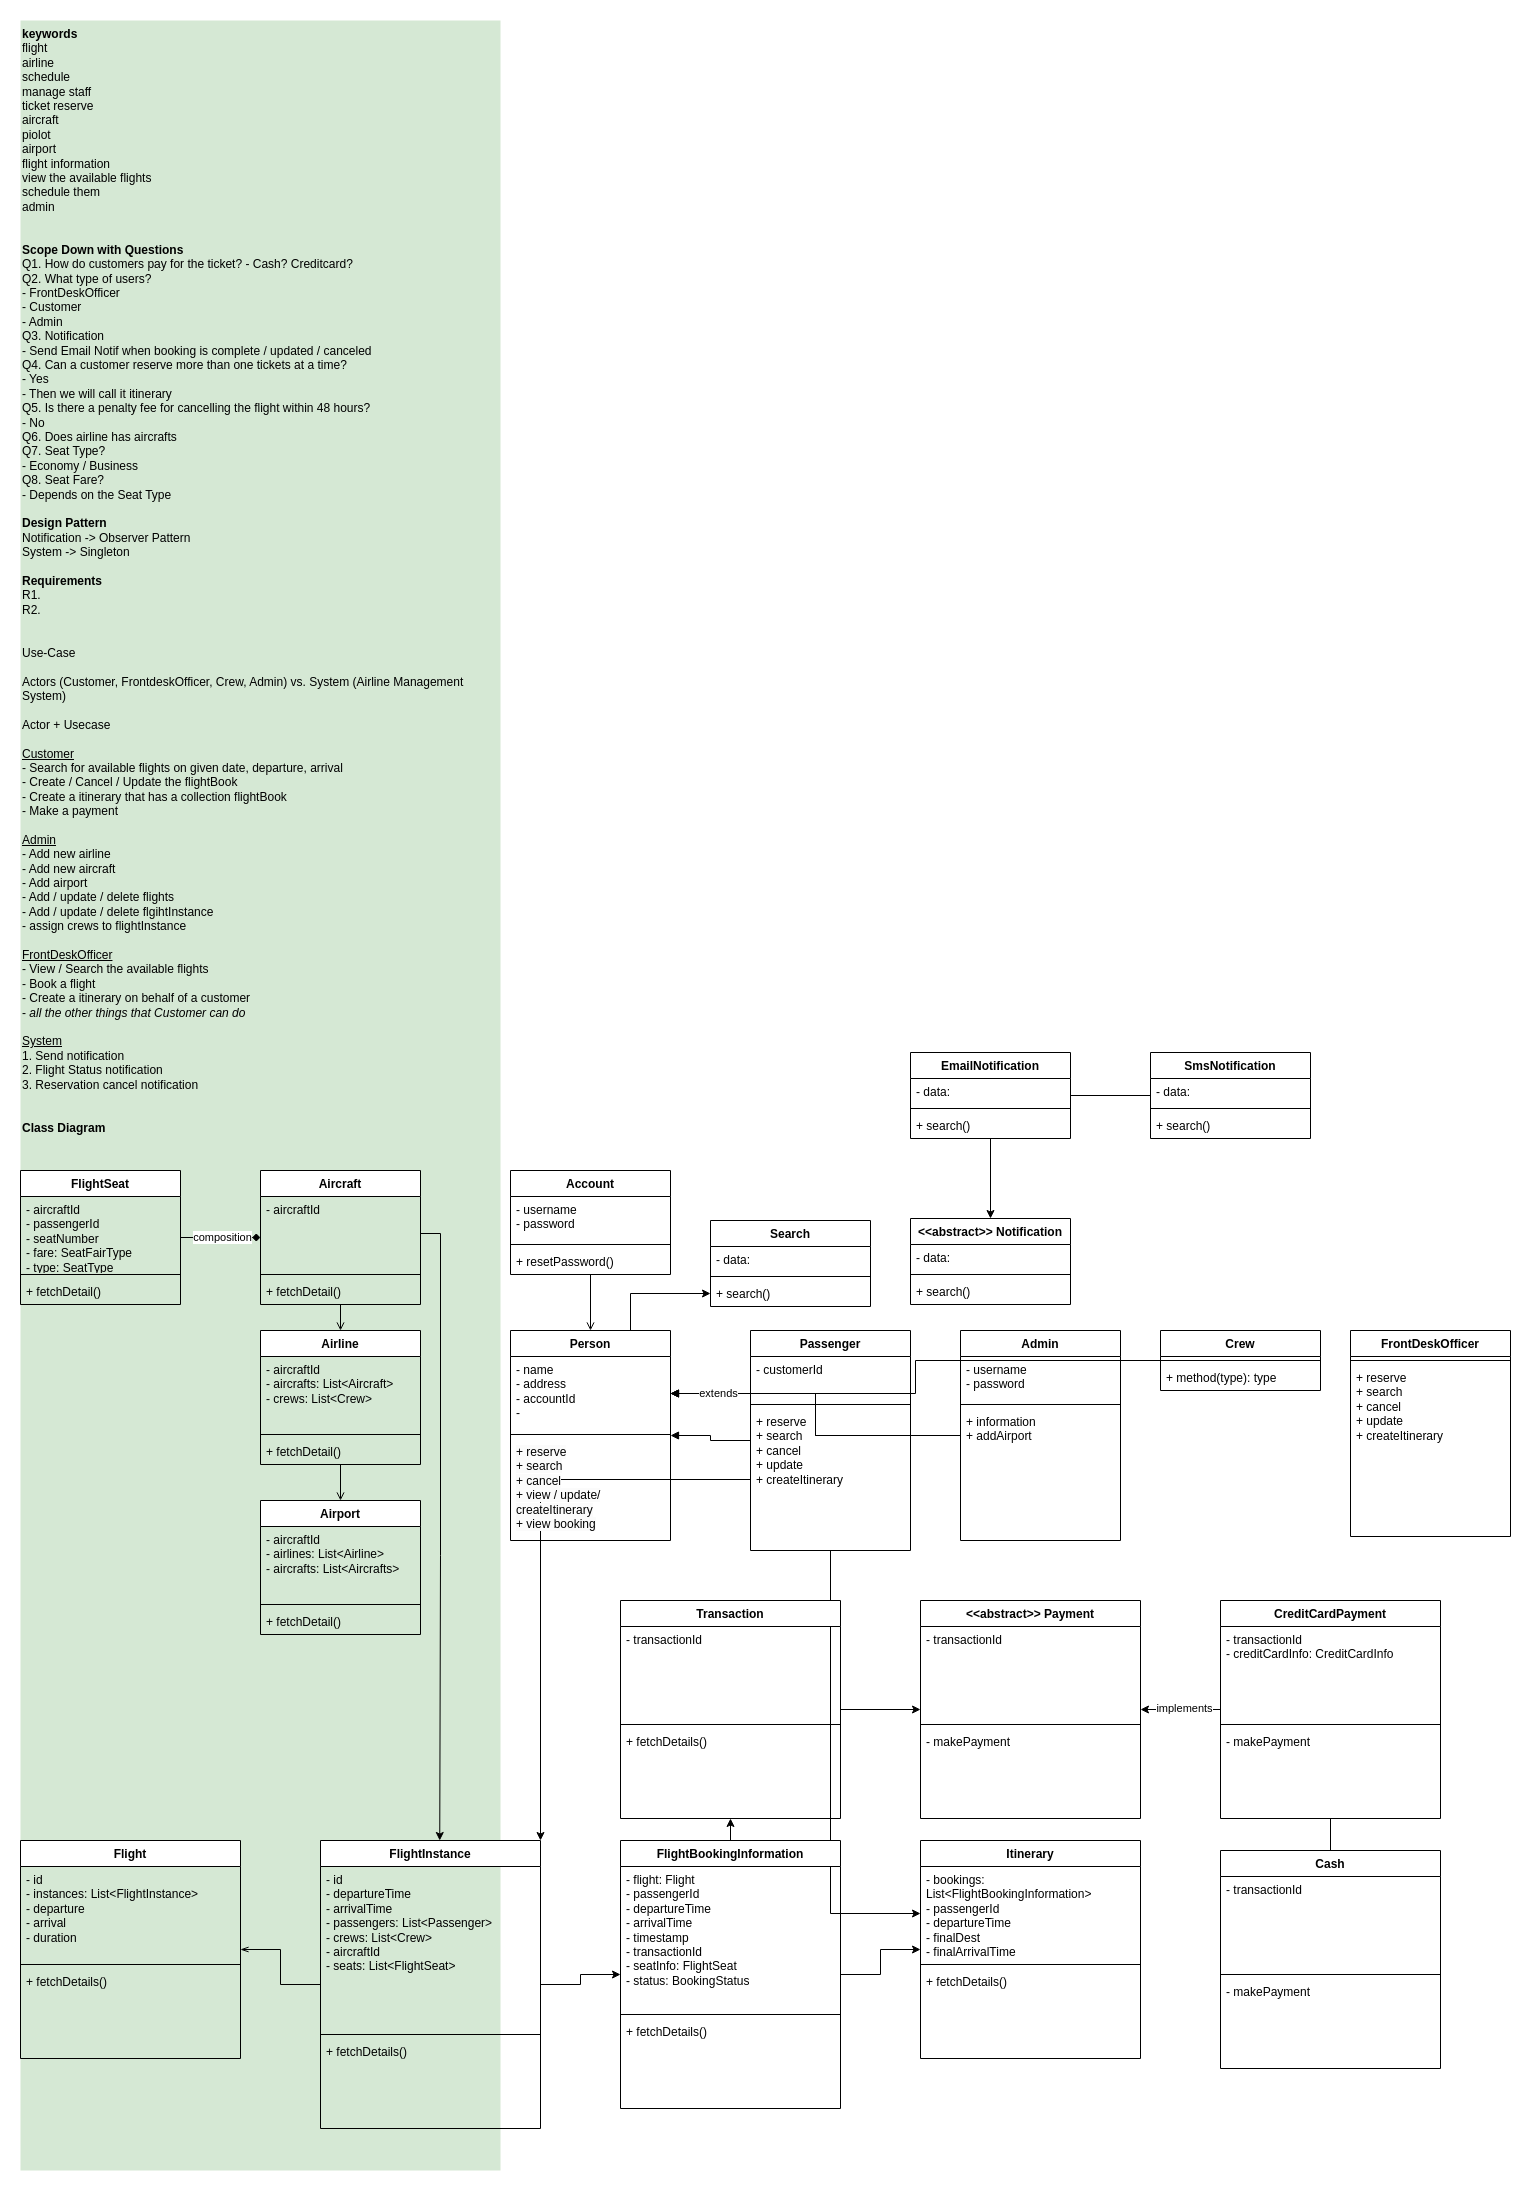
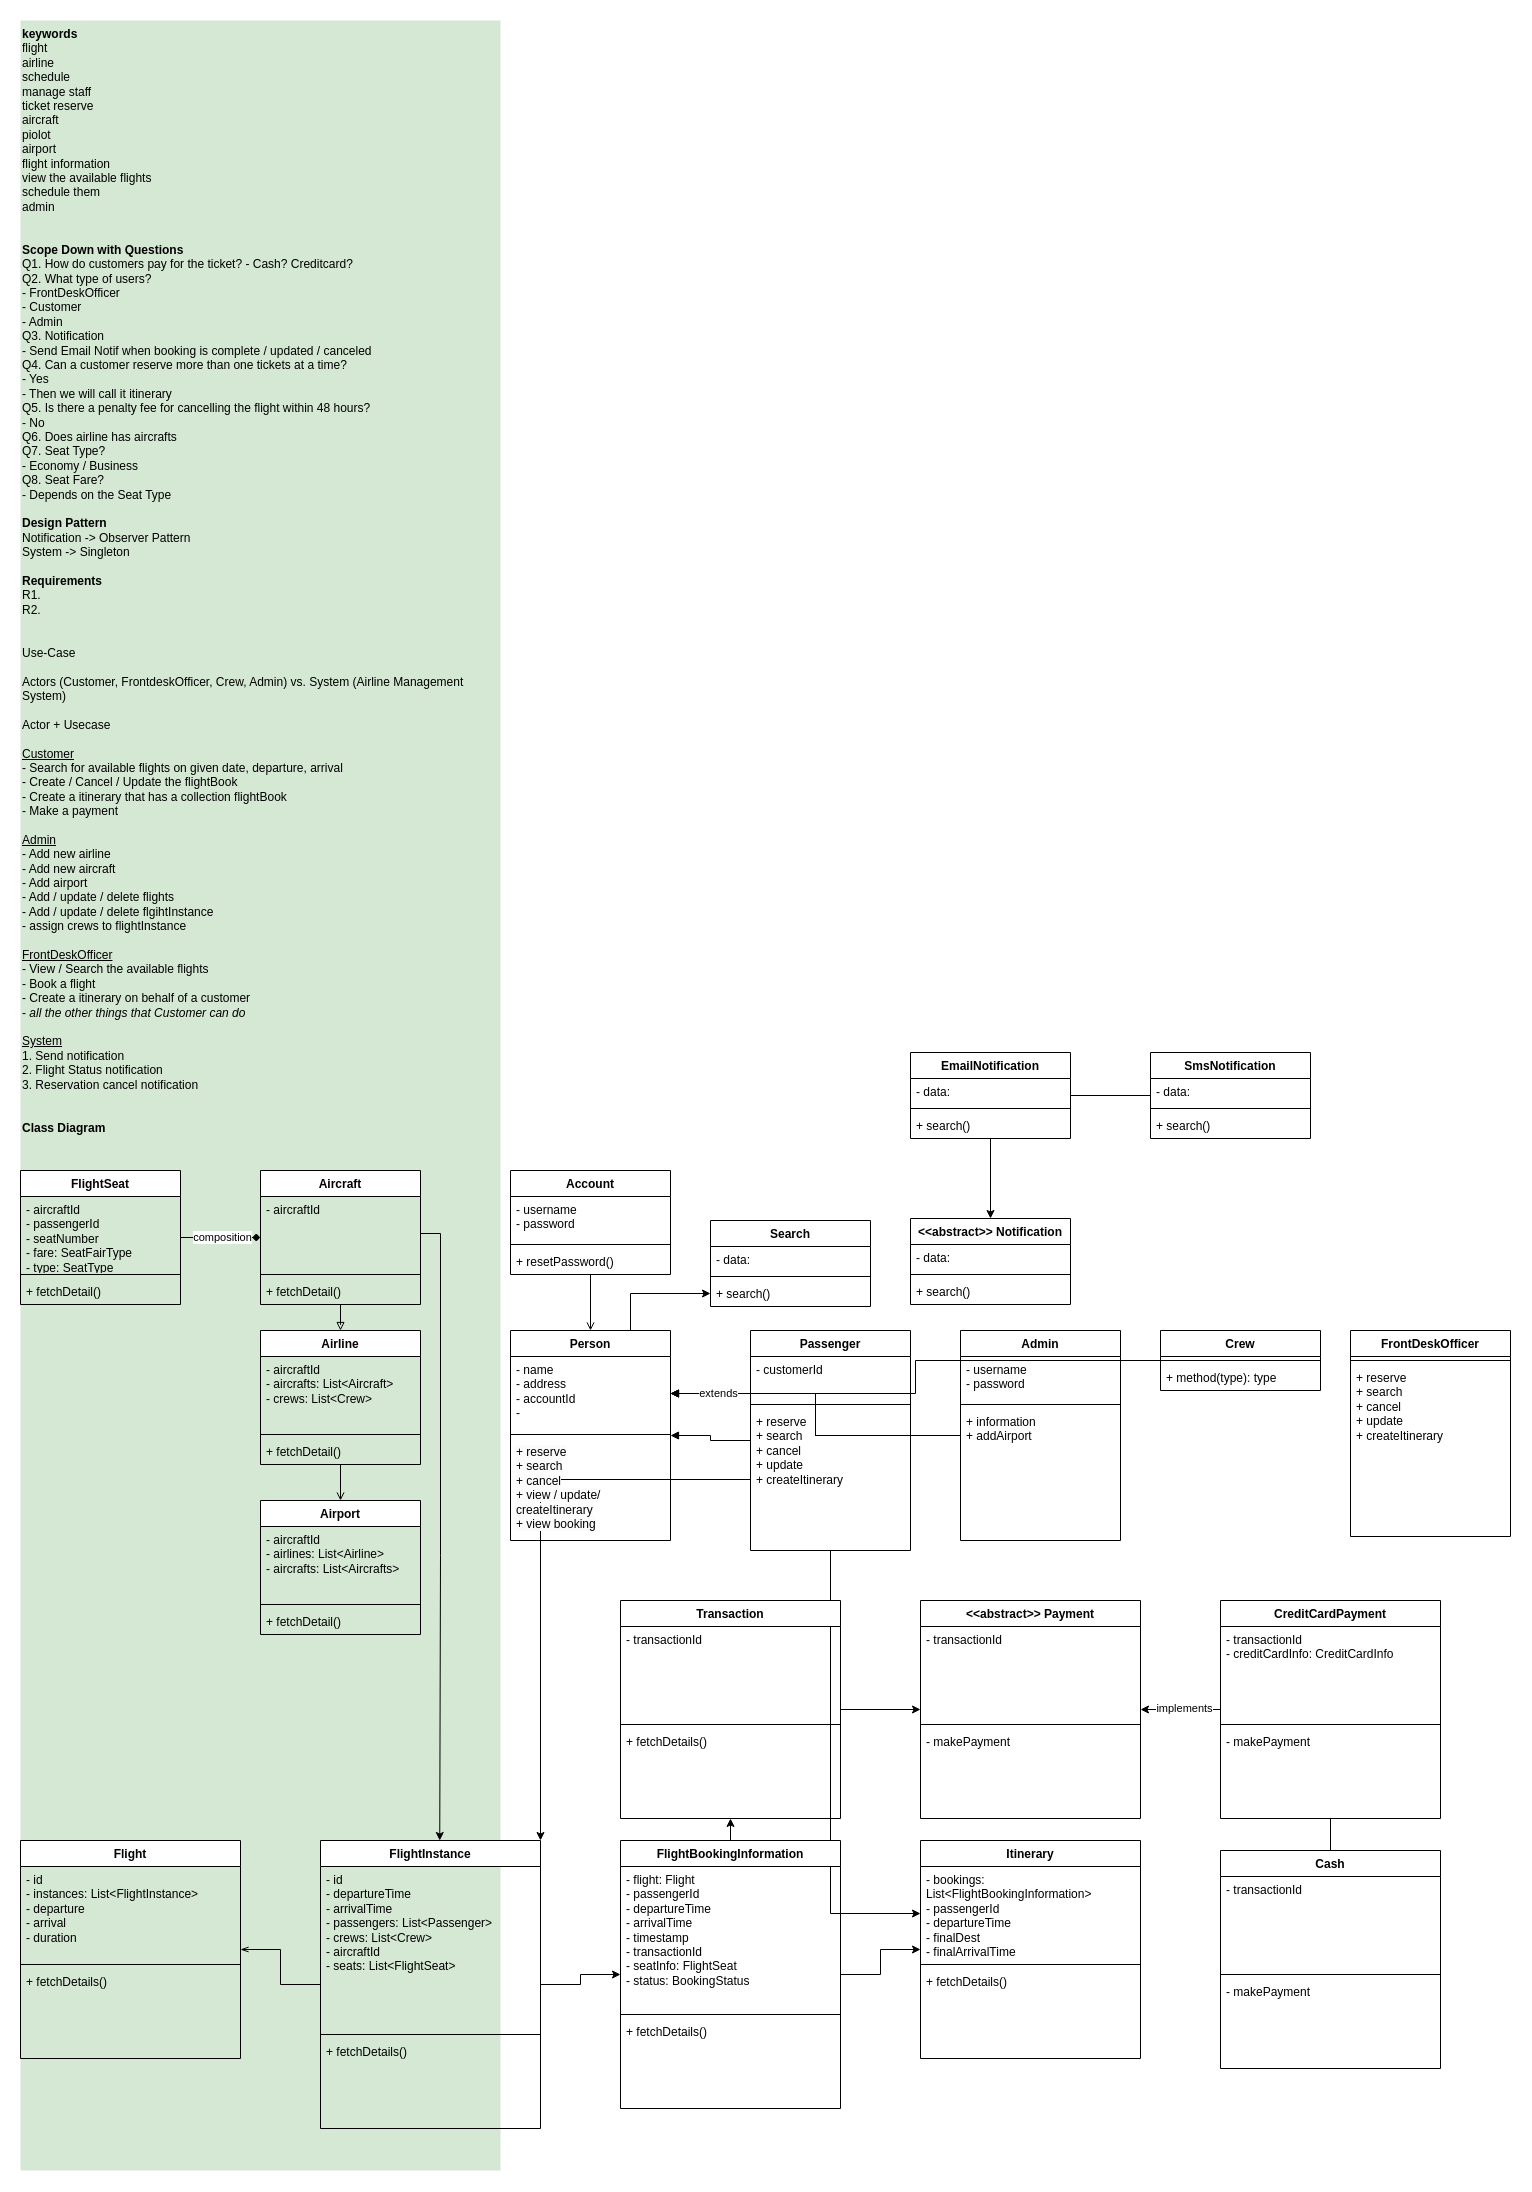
edge "Aircraft" -> "Airline": arrowhead open -> block
